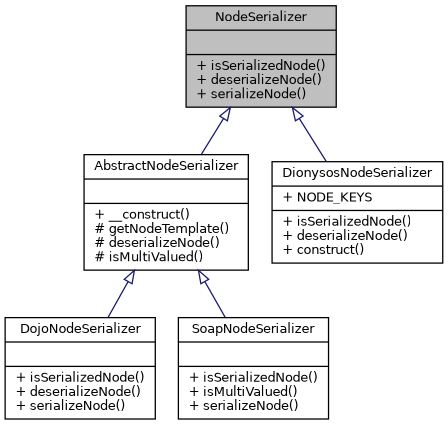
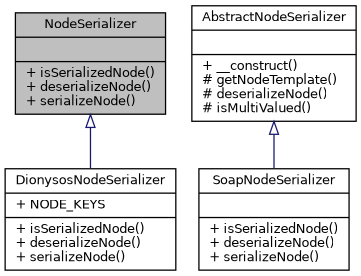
edge "AbstractNodeSerializer" -> "NodeSerializer": removed
node "DionysosNodeSerializer": text "+ construct()" -> "+ serializeNode()"
node "DojoNodeSerializer": removed
node "SoapNodeSerializer": text "+ isMultiValued()" -> "+ deserializeNode()"
